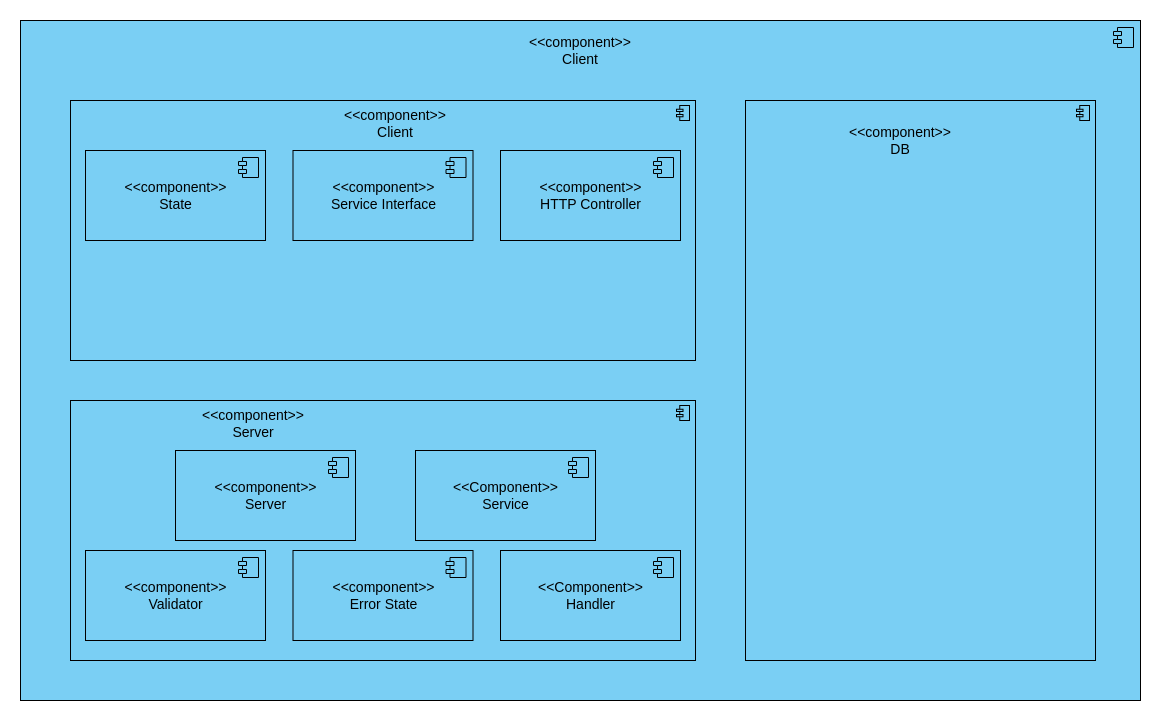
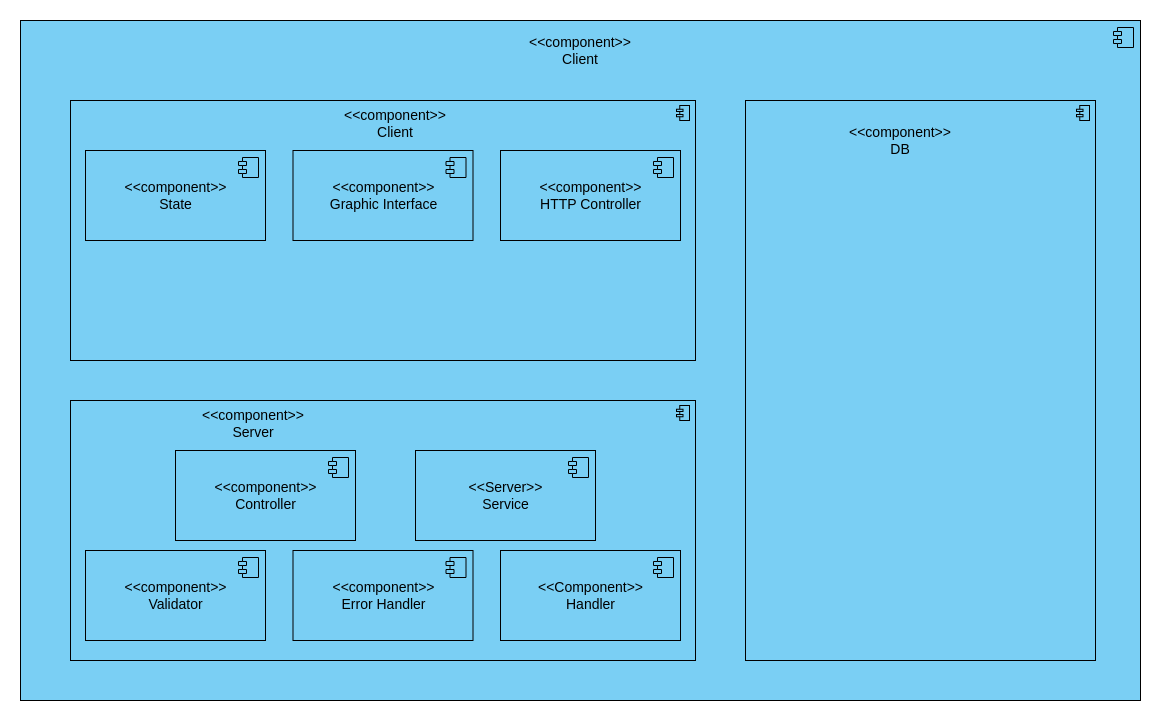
node "<<component>> Service Interface": label "<<component>> Service Interface" -> "<<component>> Graphic Interface"
node "<<сomponent>> Server": label "<<сomponent>> Server" -> "<<сomponent>> Controller"
node "<<Component>> Service": label "<<Component>> Service" -> "<<Server>> Service"
node "<<component>> Error State": label "<<component>> Error State" -> "<<component>> Error Handler"
